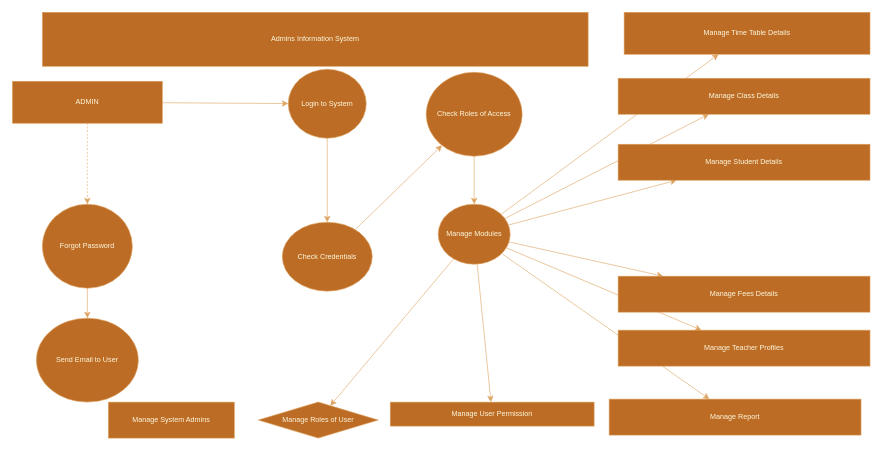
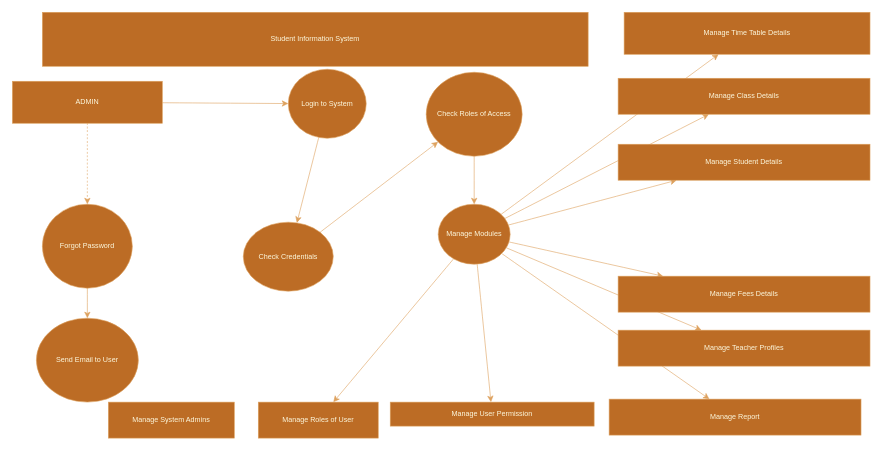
node "Admins Information System": label "Admins Information System" -> "Student Information System"
node "Check Credentials": moved (327, 257) -> (288, 257)
node "Manage Roles of User": shape diamond -> rectangle
